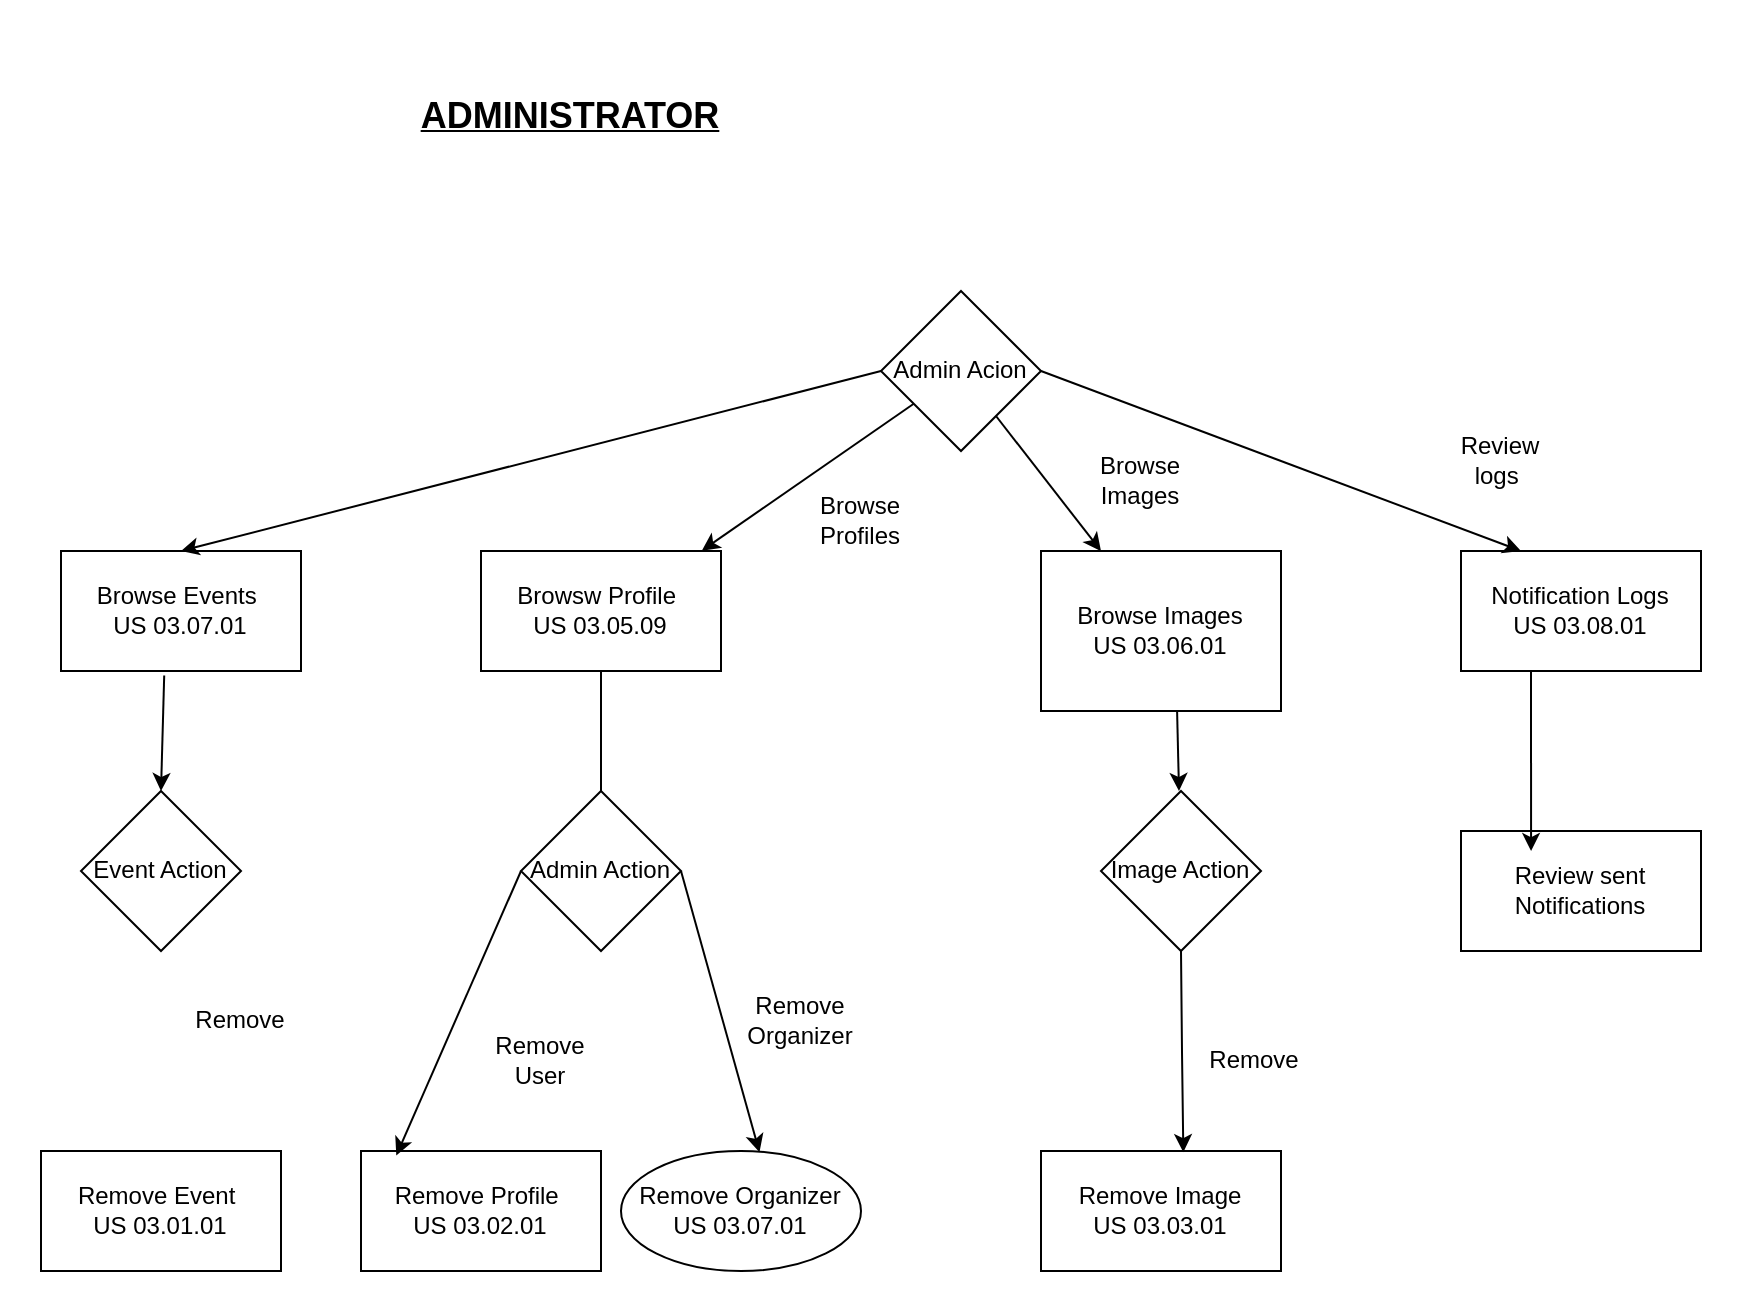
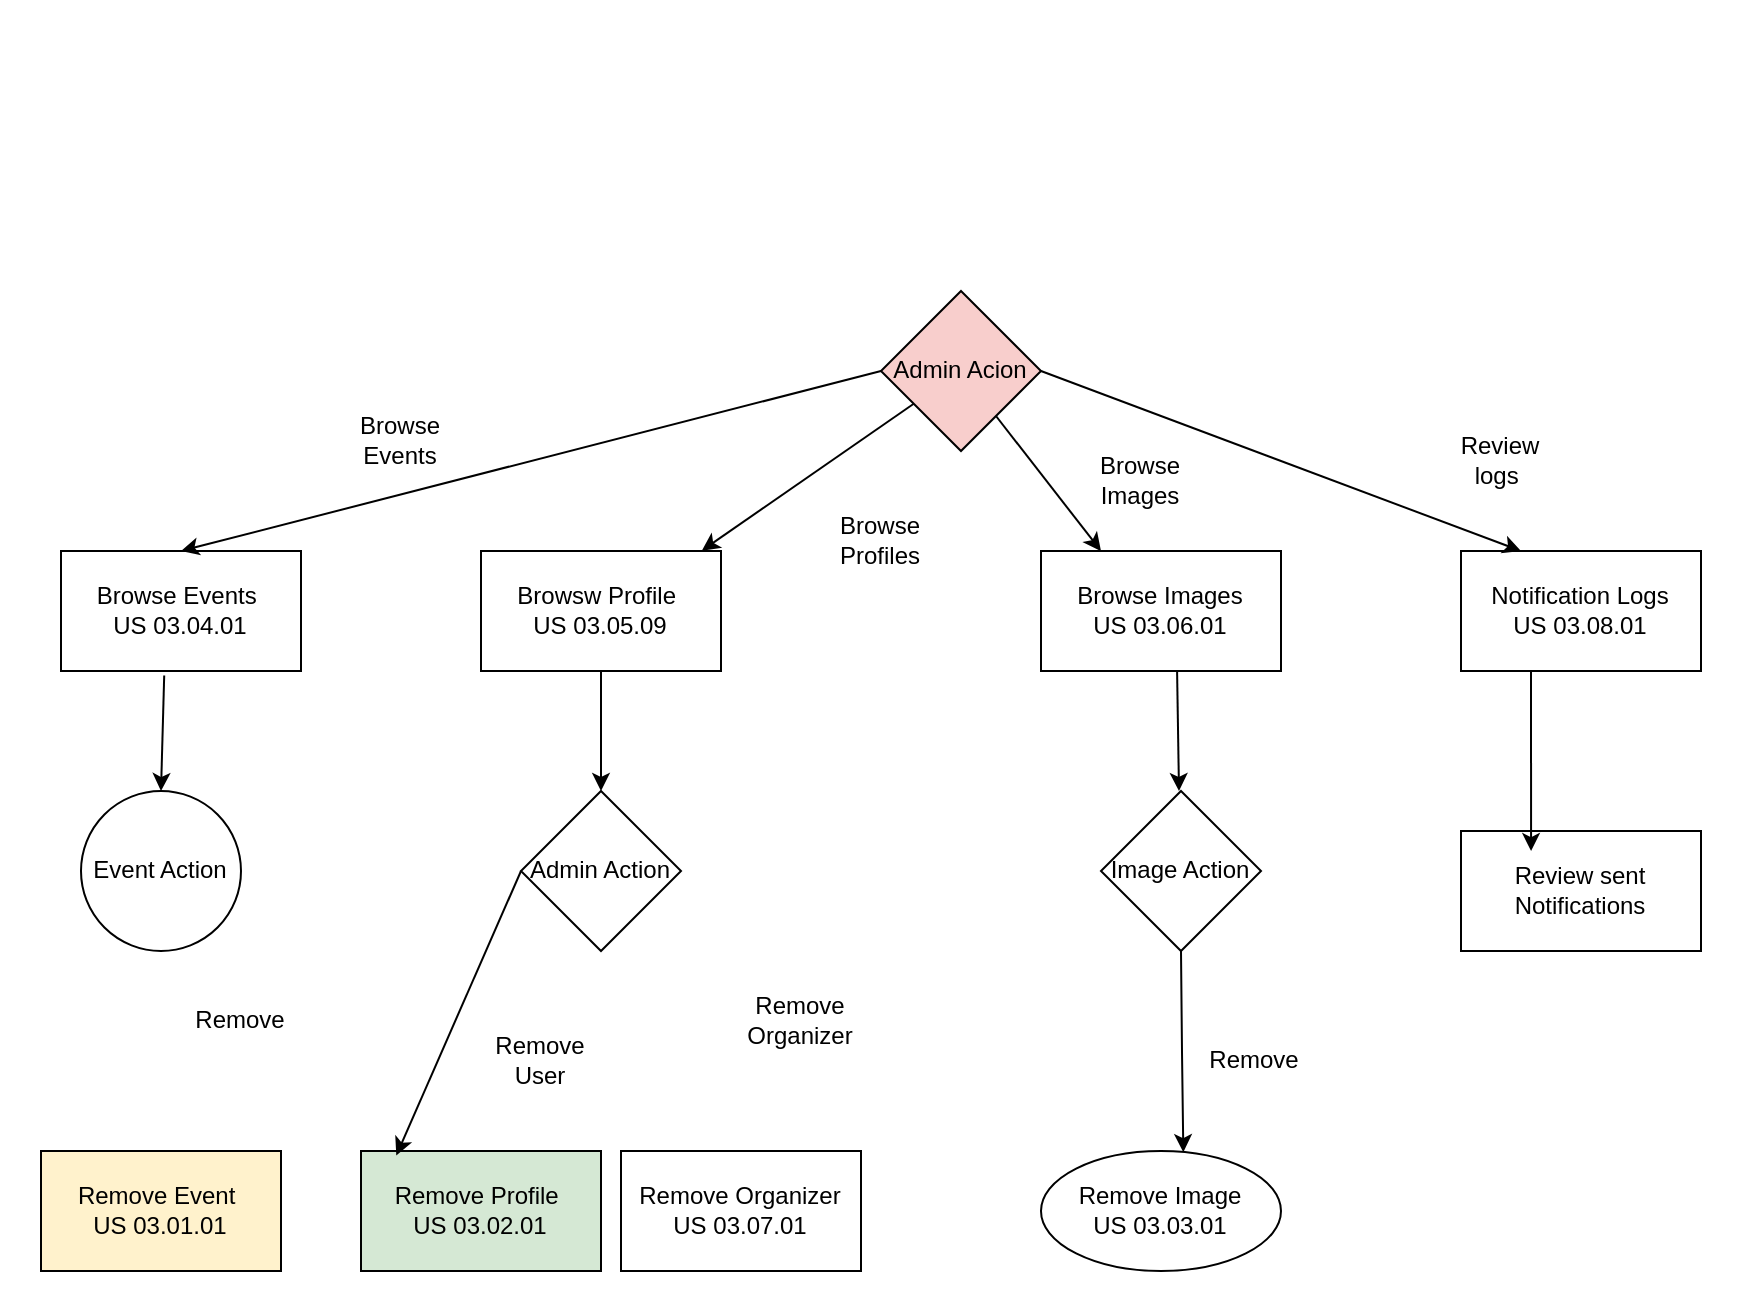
node "ADMINISTRATOR": removed
node "Admin Acion": fillcolor #ffffff -> #f8cecc
node "Browse Events": added
node "Browse Profiles": moved (861, 521) -> (881, 541)
node "Browse Events US 03.07.01": label "Browse Events US 03.07.01" -> "Browse Events US 03.04.01"
node "Browse Images US 03.06.01": size 240x160 -> 240x120
edge "Browsw Profile US 03.05.09" -- "Admin Action": arrowhead none -> classic
node "Event Action": shape diamond -> ellipse
edge "Admin Action" -> "Remove Organizer US 03.07.01": removed
node "Remove Event US 03.01.01": fillcolor #ffffff -> #fff2cc
node "Remove Profile US 03.02.01": fillcolor #ffffff -> #d5e8d4
node "Remove Organizer US 03.07.01": shape ellipse -> rectangle
node "Remove Image US 03.03.01": shape rectangle -> ellipse
